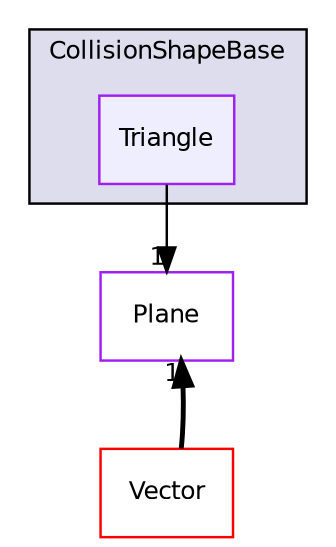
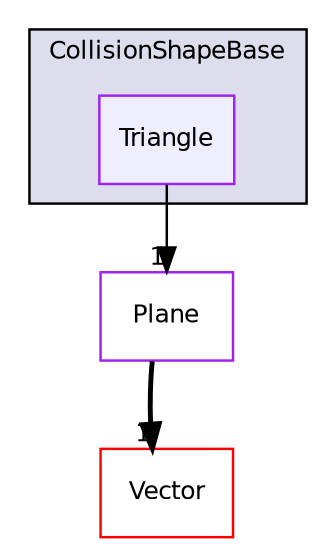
edge "Vector" -> "Plane": reversed
